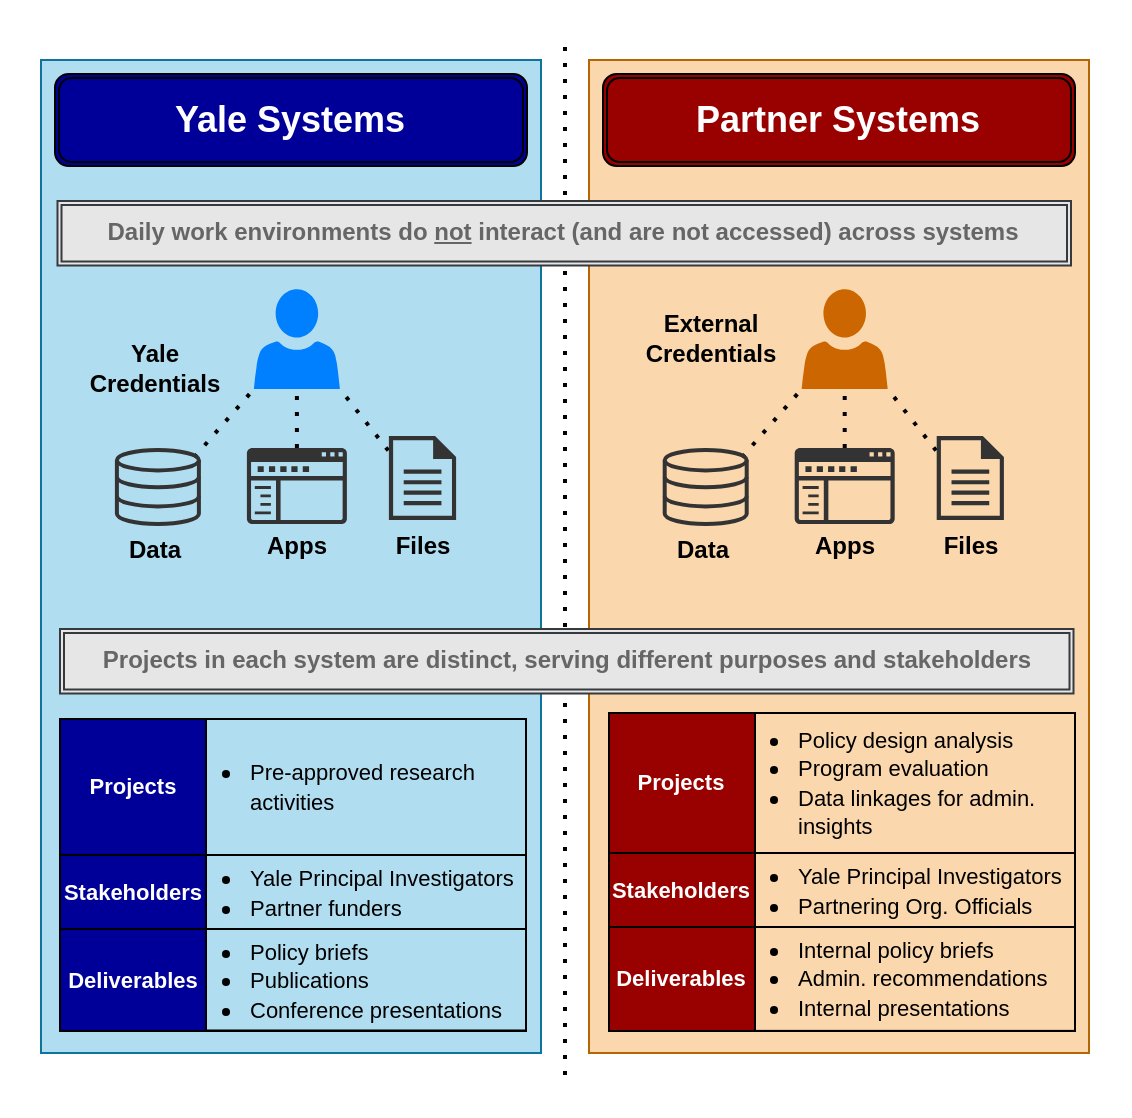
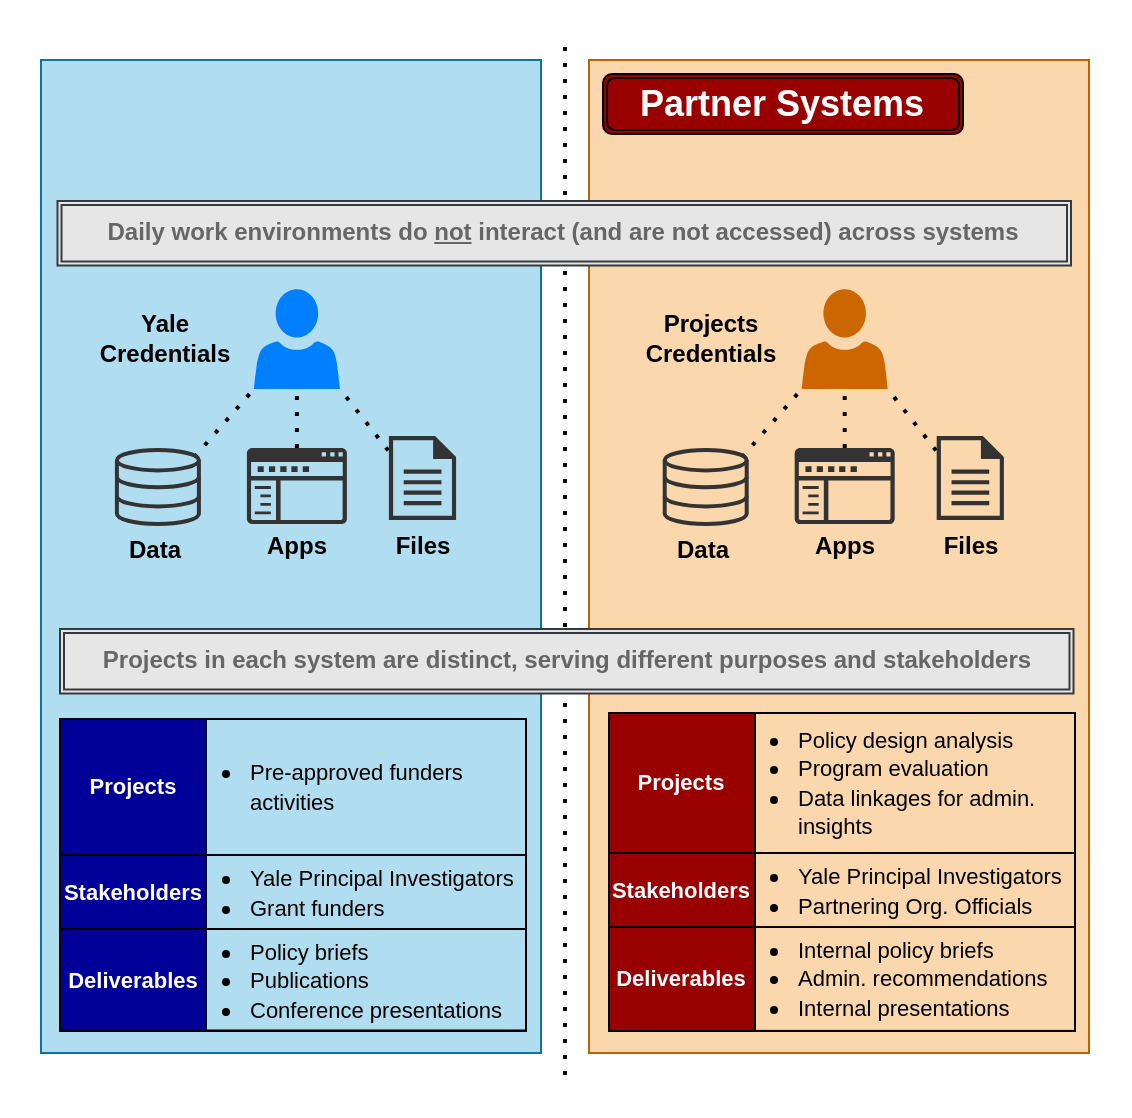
node "Yale Systems": removed
node "Partner Systems": size 472x92 -> 360x60
node "External Credentials": label "External Credentials" -> "Projects Credentials"
node "Yale Credentials": moved (156, 369) -> (166, 339)
node "Pre-approved research activities": label "Pre-approved research activities" -> "Pre-approved funders activities"
node "Yale Principal Investigators Partner funders": label "Yale Principal Investigators Partner funders" -> "Yale Principal Investigators Grant funders"
